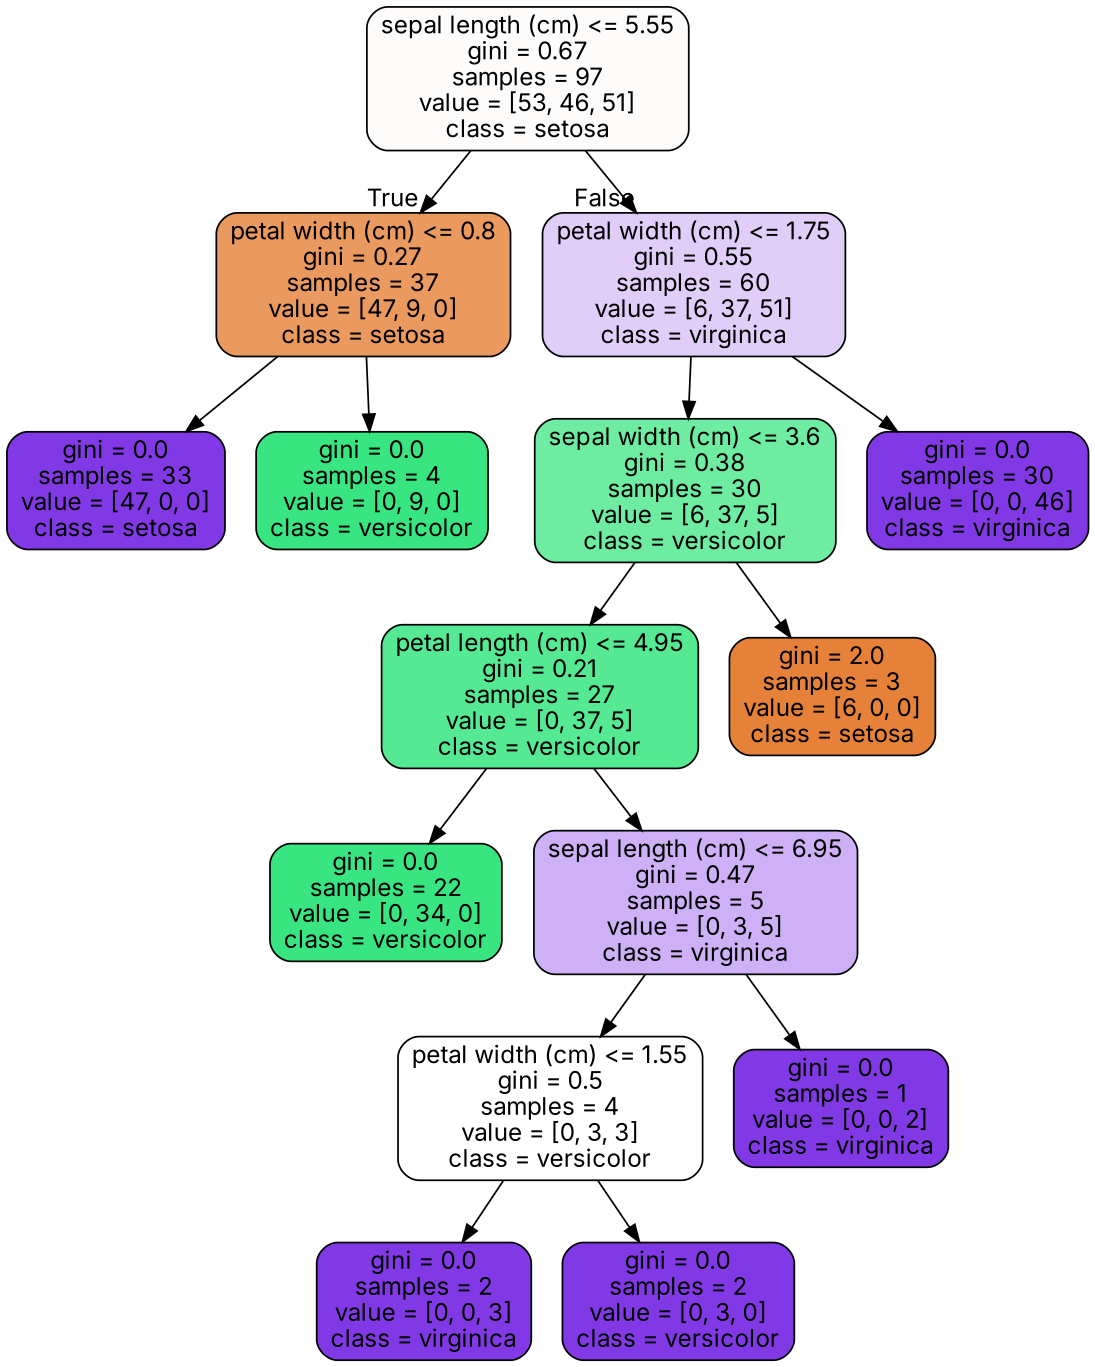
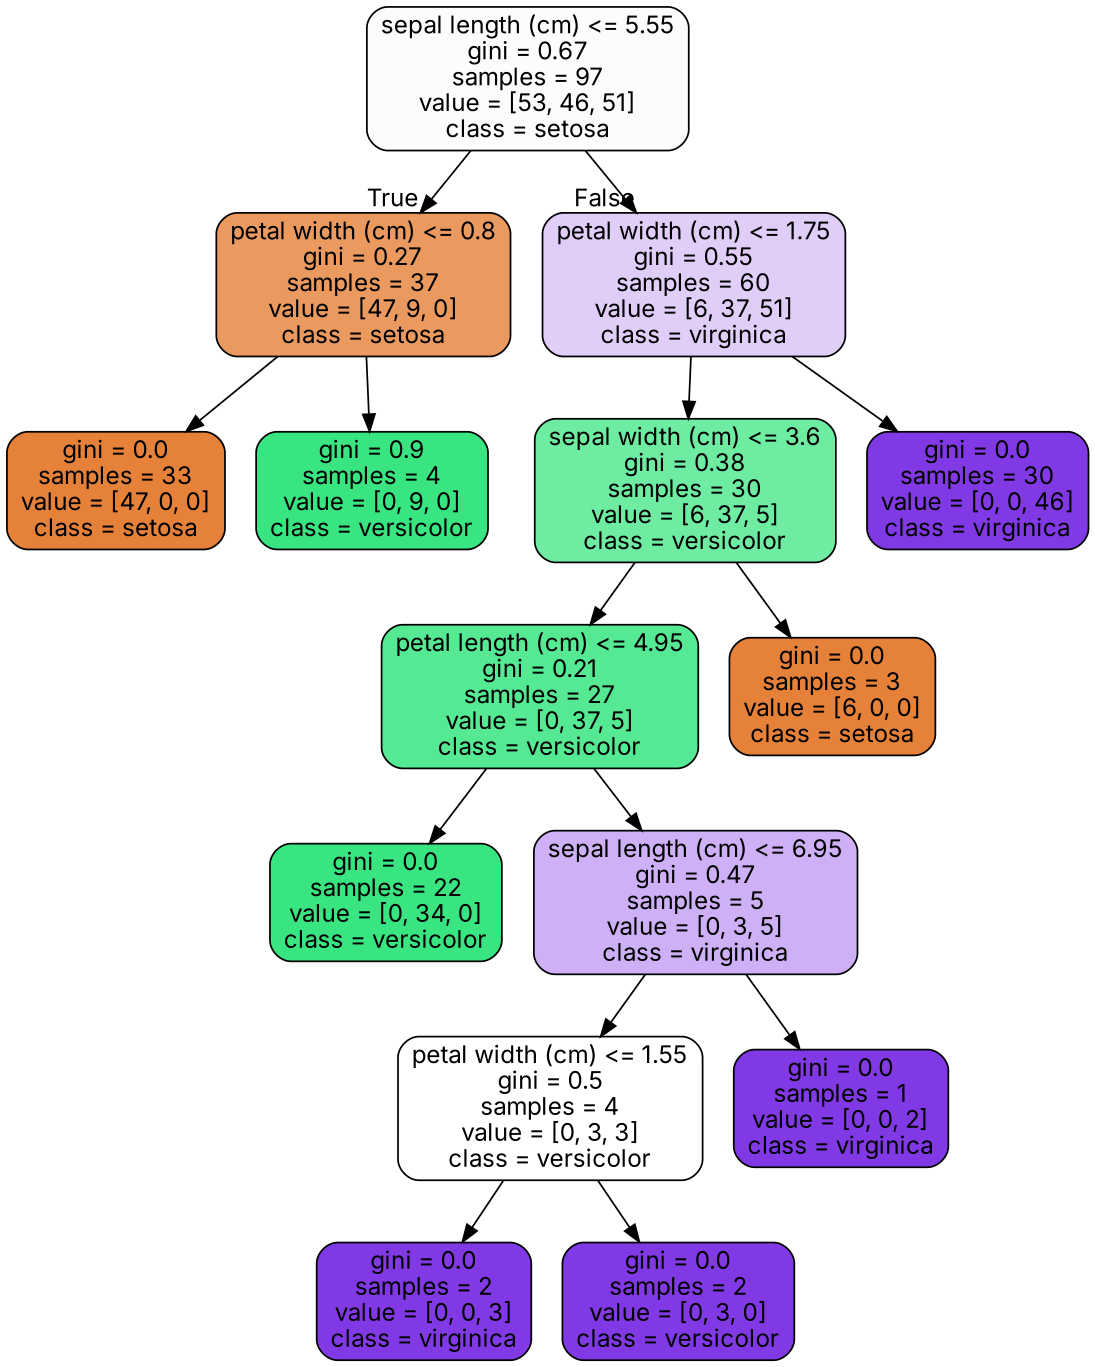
node "gini = 0.0 samples = 33 value = [47, 0, 0] class = setosa": fillcolor #8139e5 -> #e58139
node "gini = 0.0 samples = 4 value = [0, 9, 0] class = versicolor": label "gini = 0.0 samples = 4 value = [0, 9, 0] class = versicolor" -> "gini = 0.9 samples = 4 value = [0, 9, 0] class = versicolor"
node "gini = 2.0 samples = 3 value = [6, 0, 0] class = setosa": label "gini = 2.0 samples = 3 value = [6, 0, 0] class = setosa" -> "gini = 0.0 samples = 3 value = [6, 0, 0] class = setosa"
